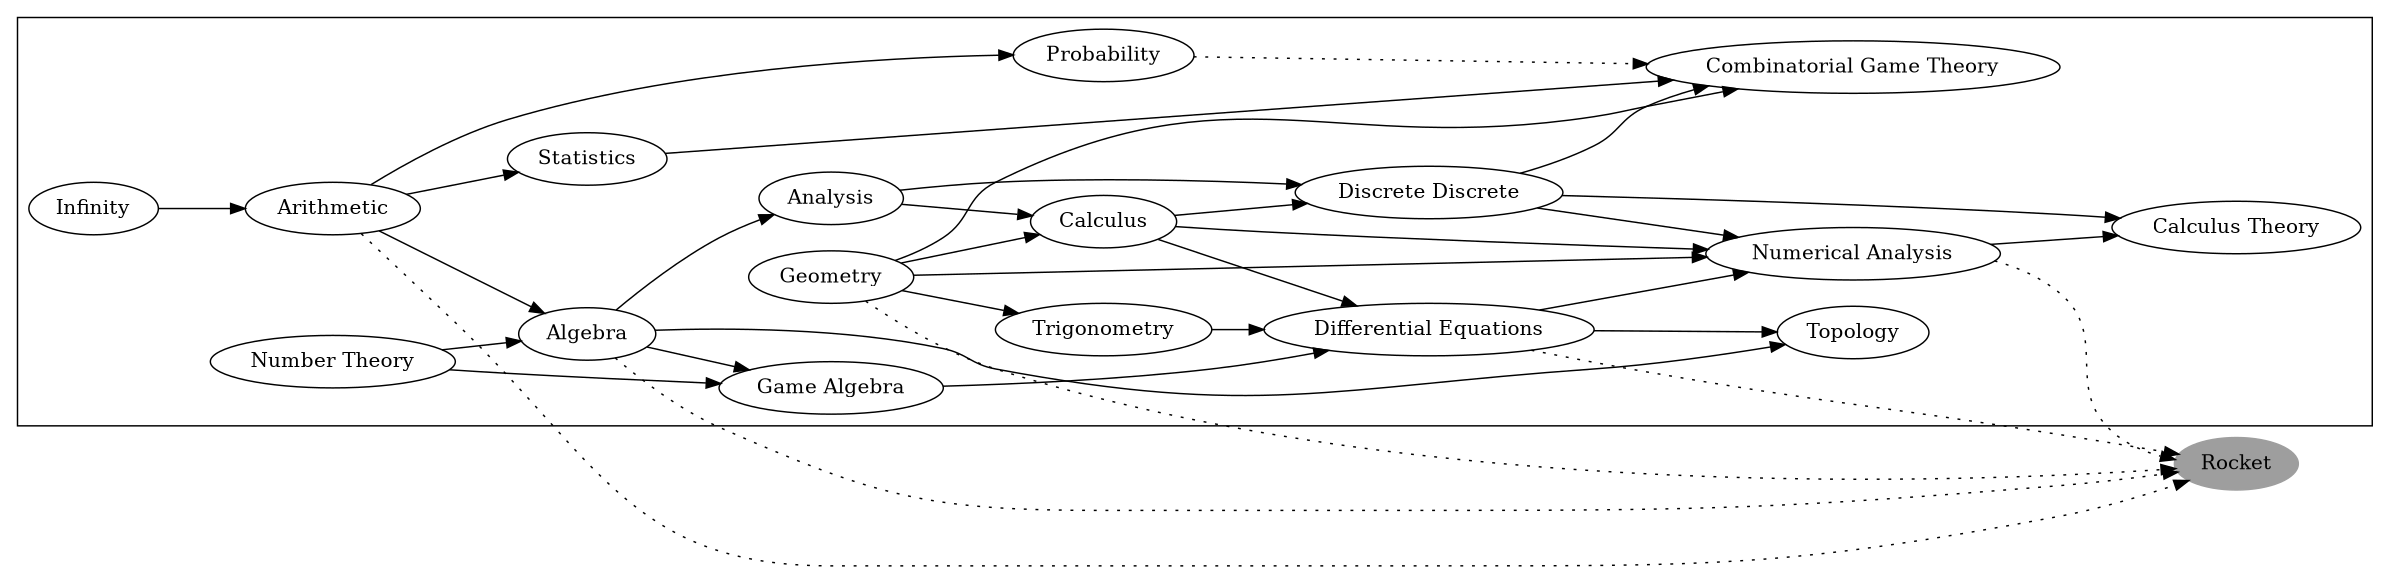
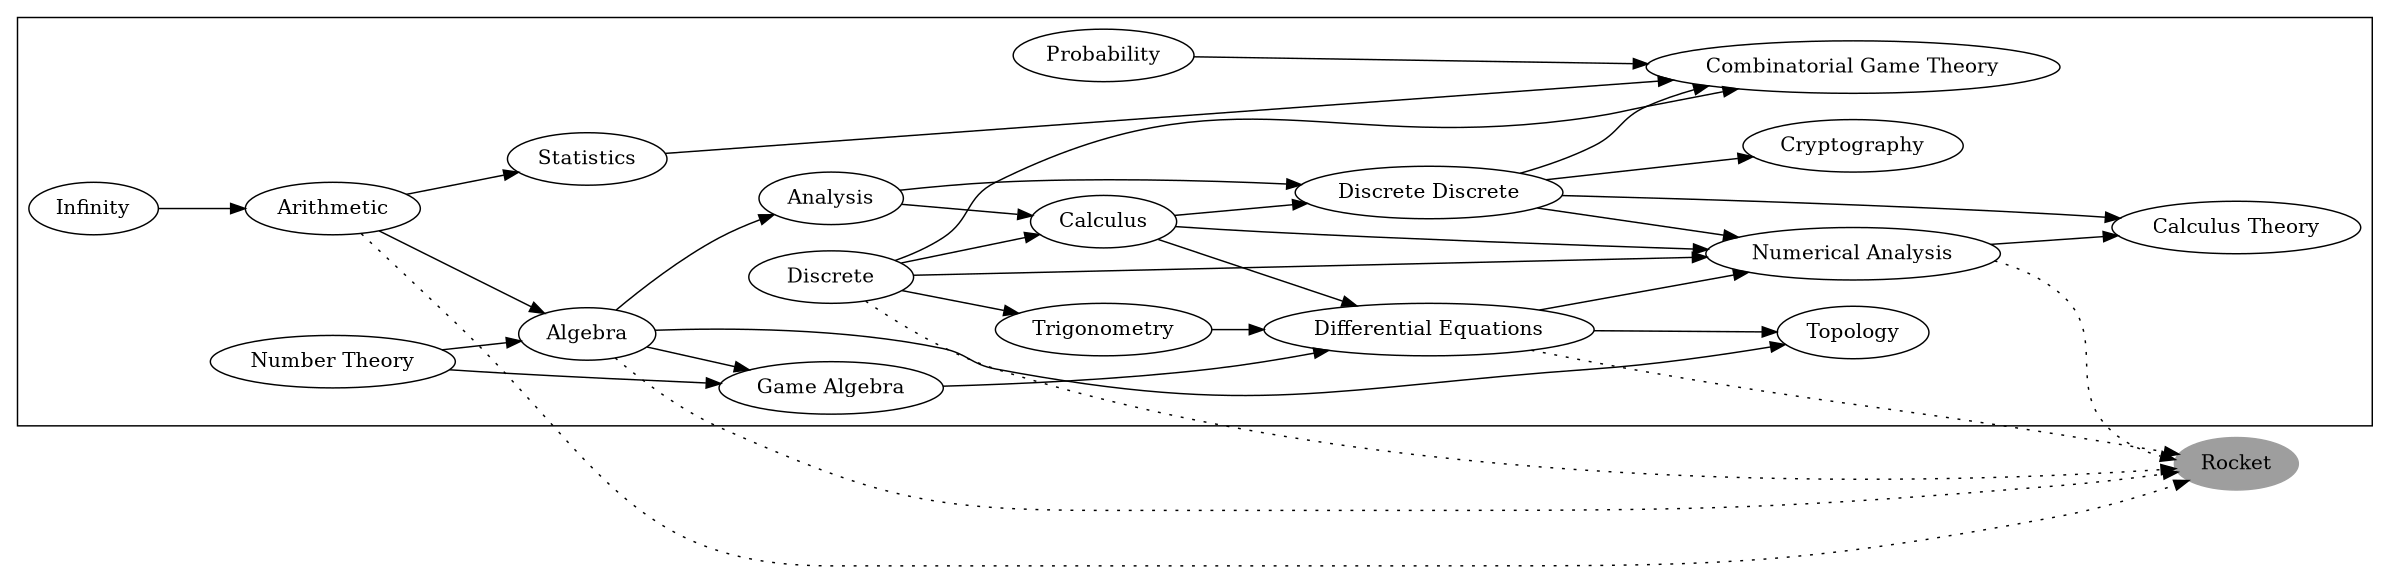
edge "Probability" -> "Combinatorial Game Theory": style dotted -> solid
edge "Arithmetic" -> "Probability": removed
node "Cryptography": added
node "Geometry": label "Geometry" -> "Discrete"
